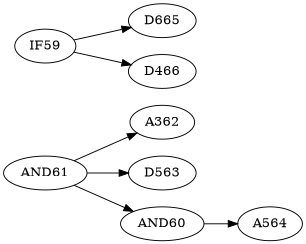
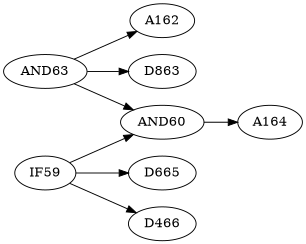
node "A362": label "A362" -> "A162"
edge "IF59" -> "AND60": added
node "AND61": label "AND61" -> "AND63"
node "D563": label "D563" -> "D863"
node "A564": label "A564" -> "A164"
